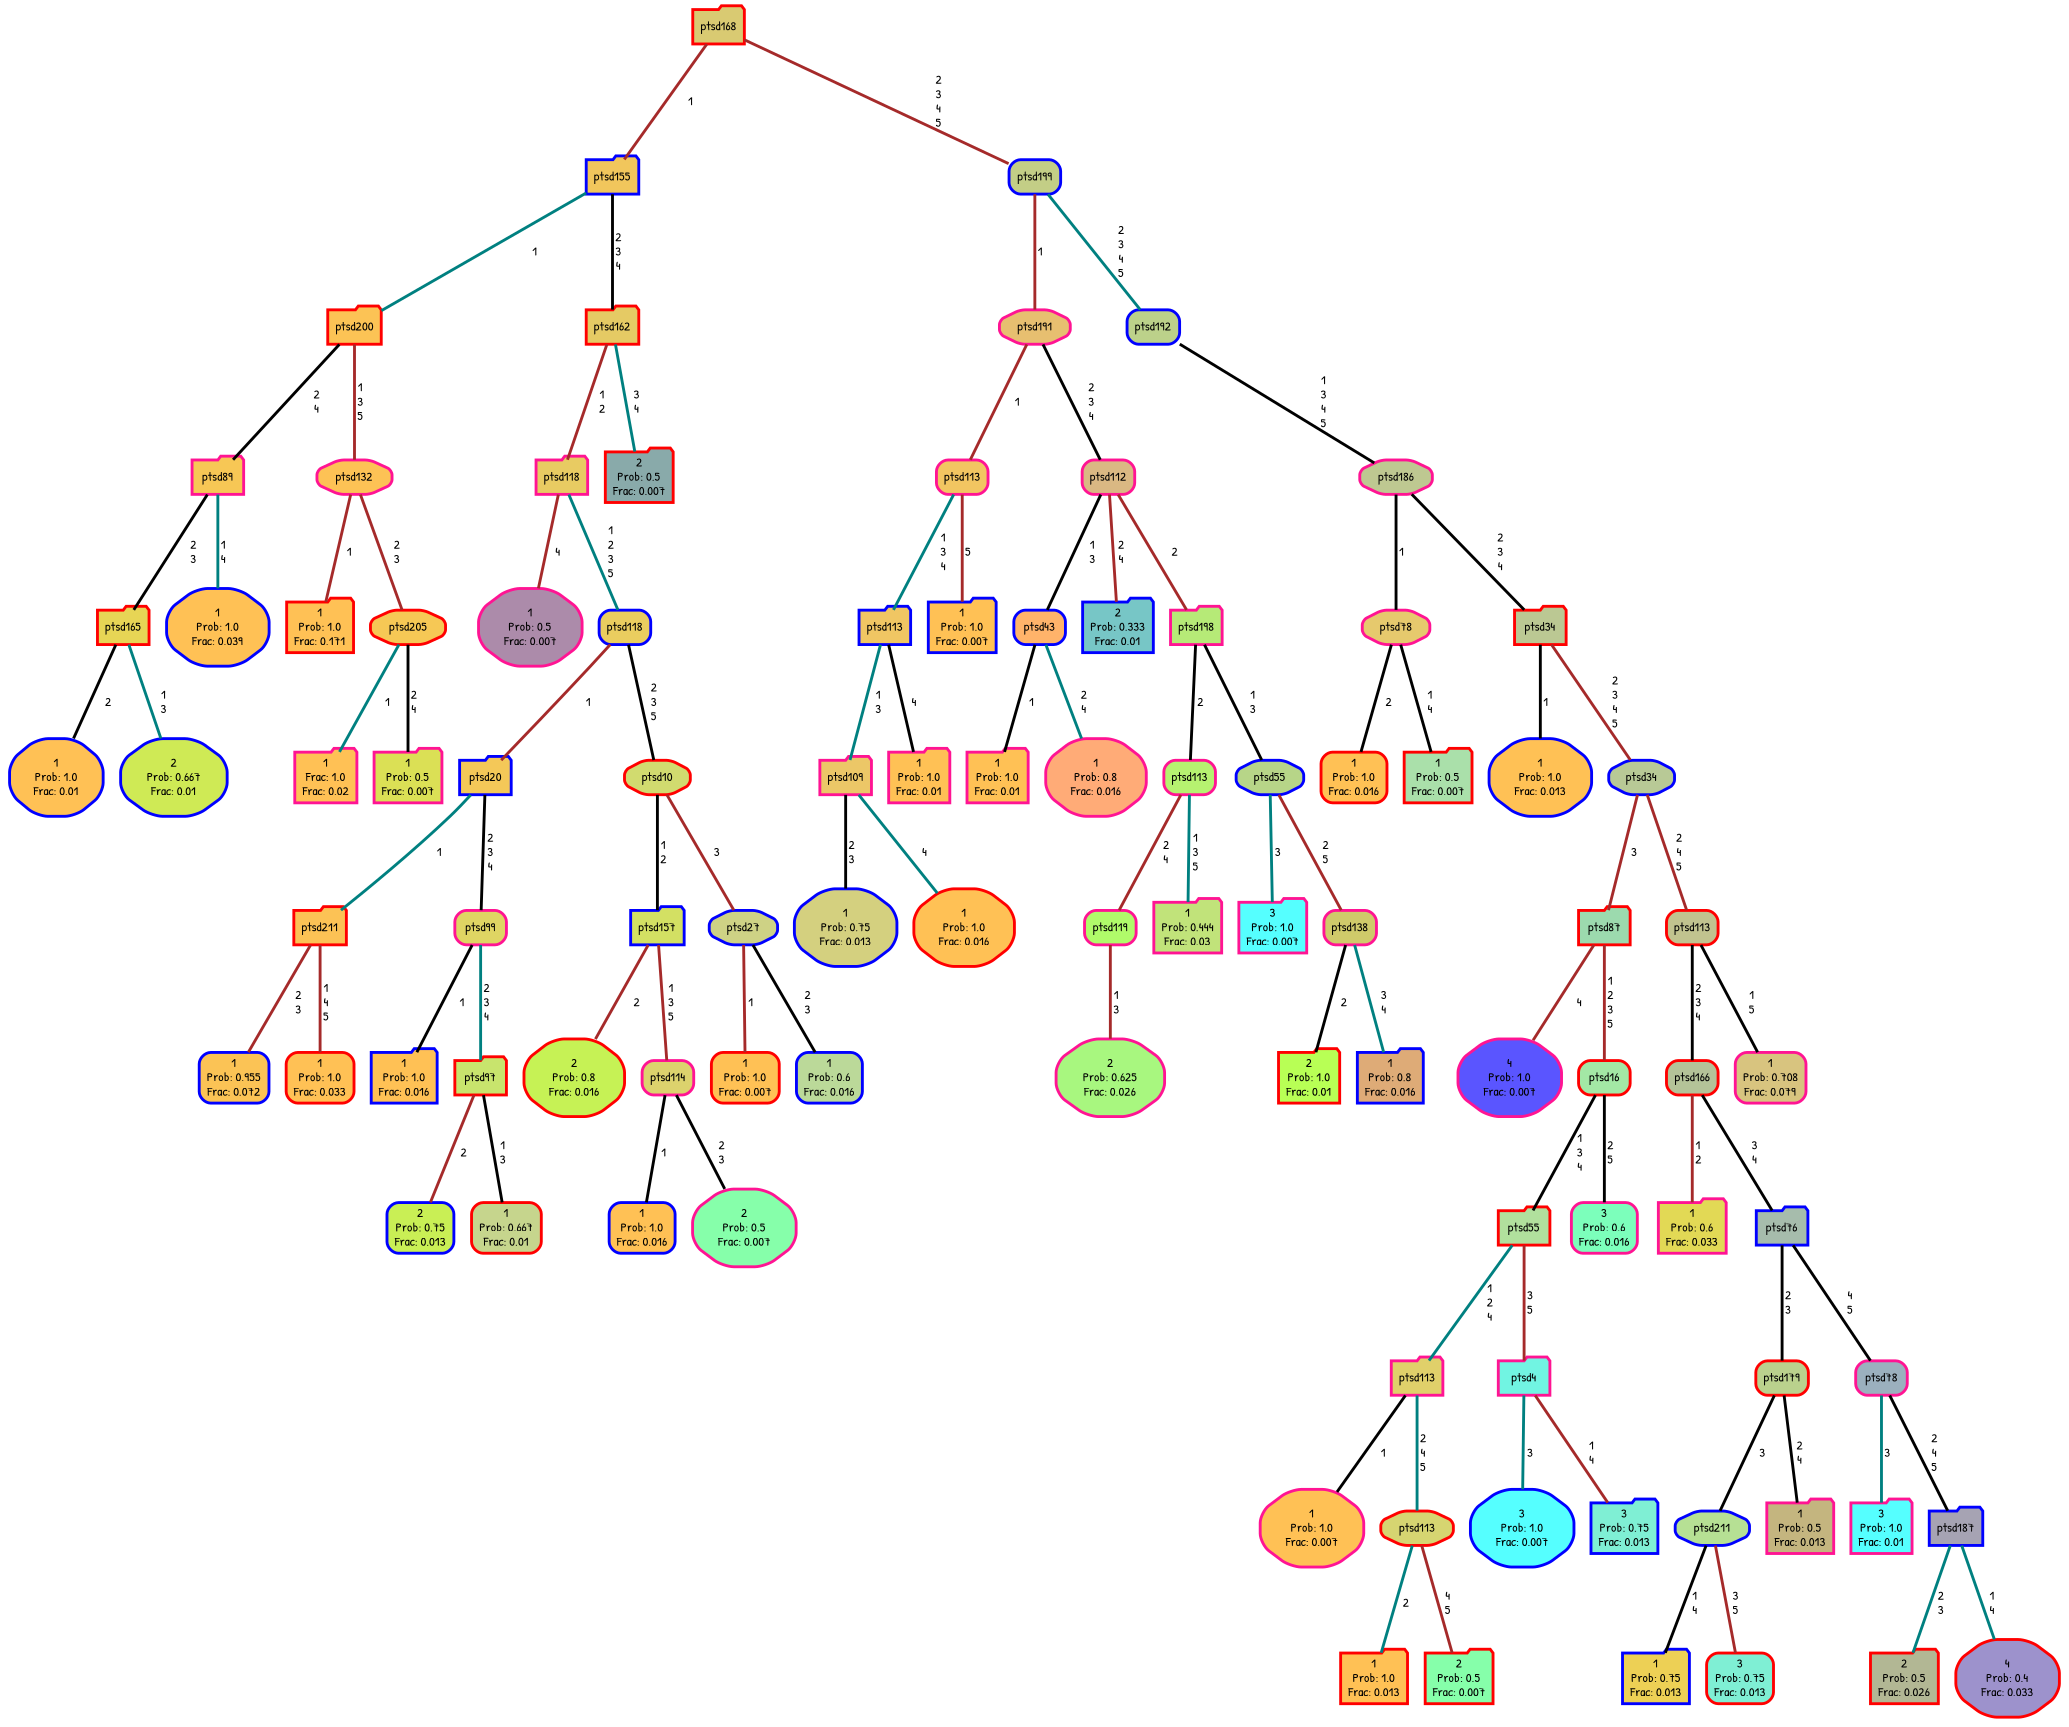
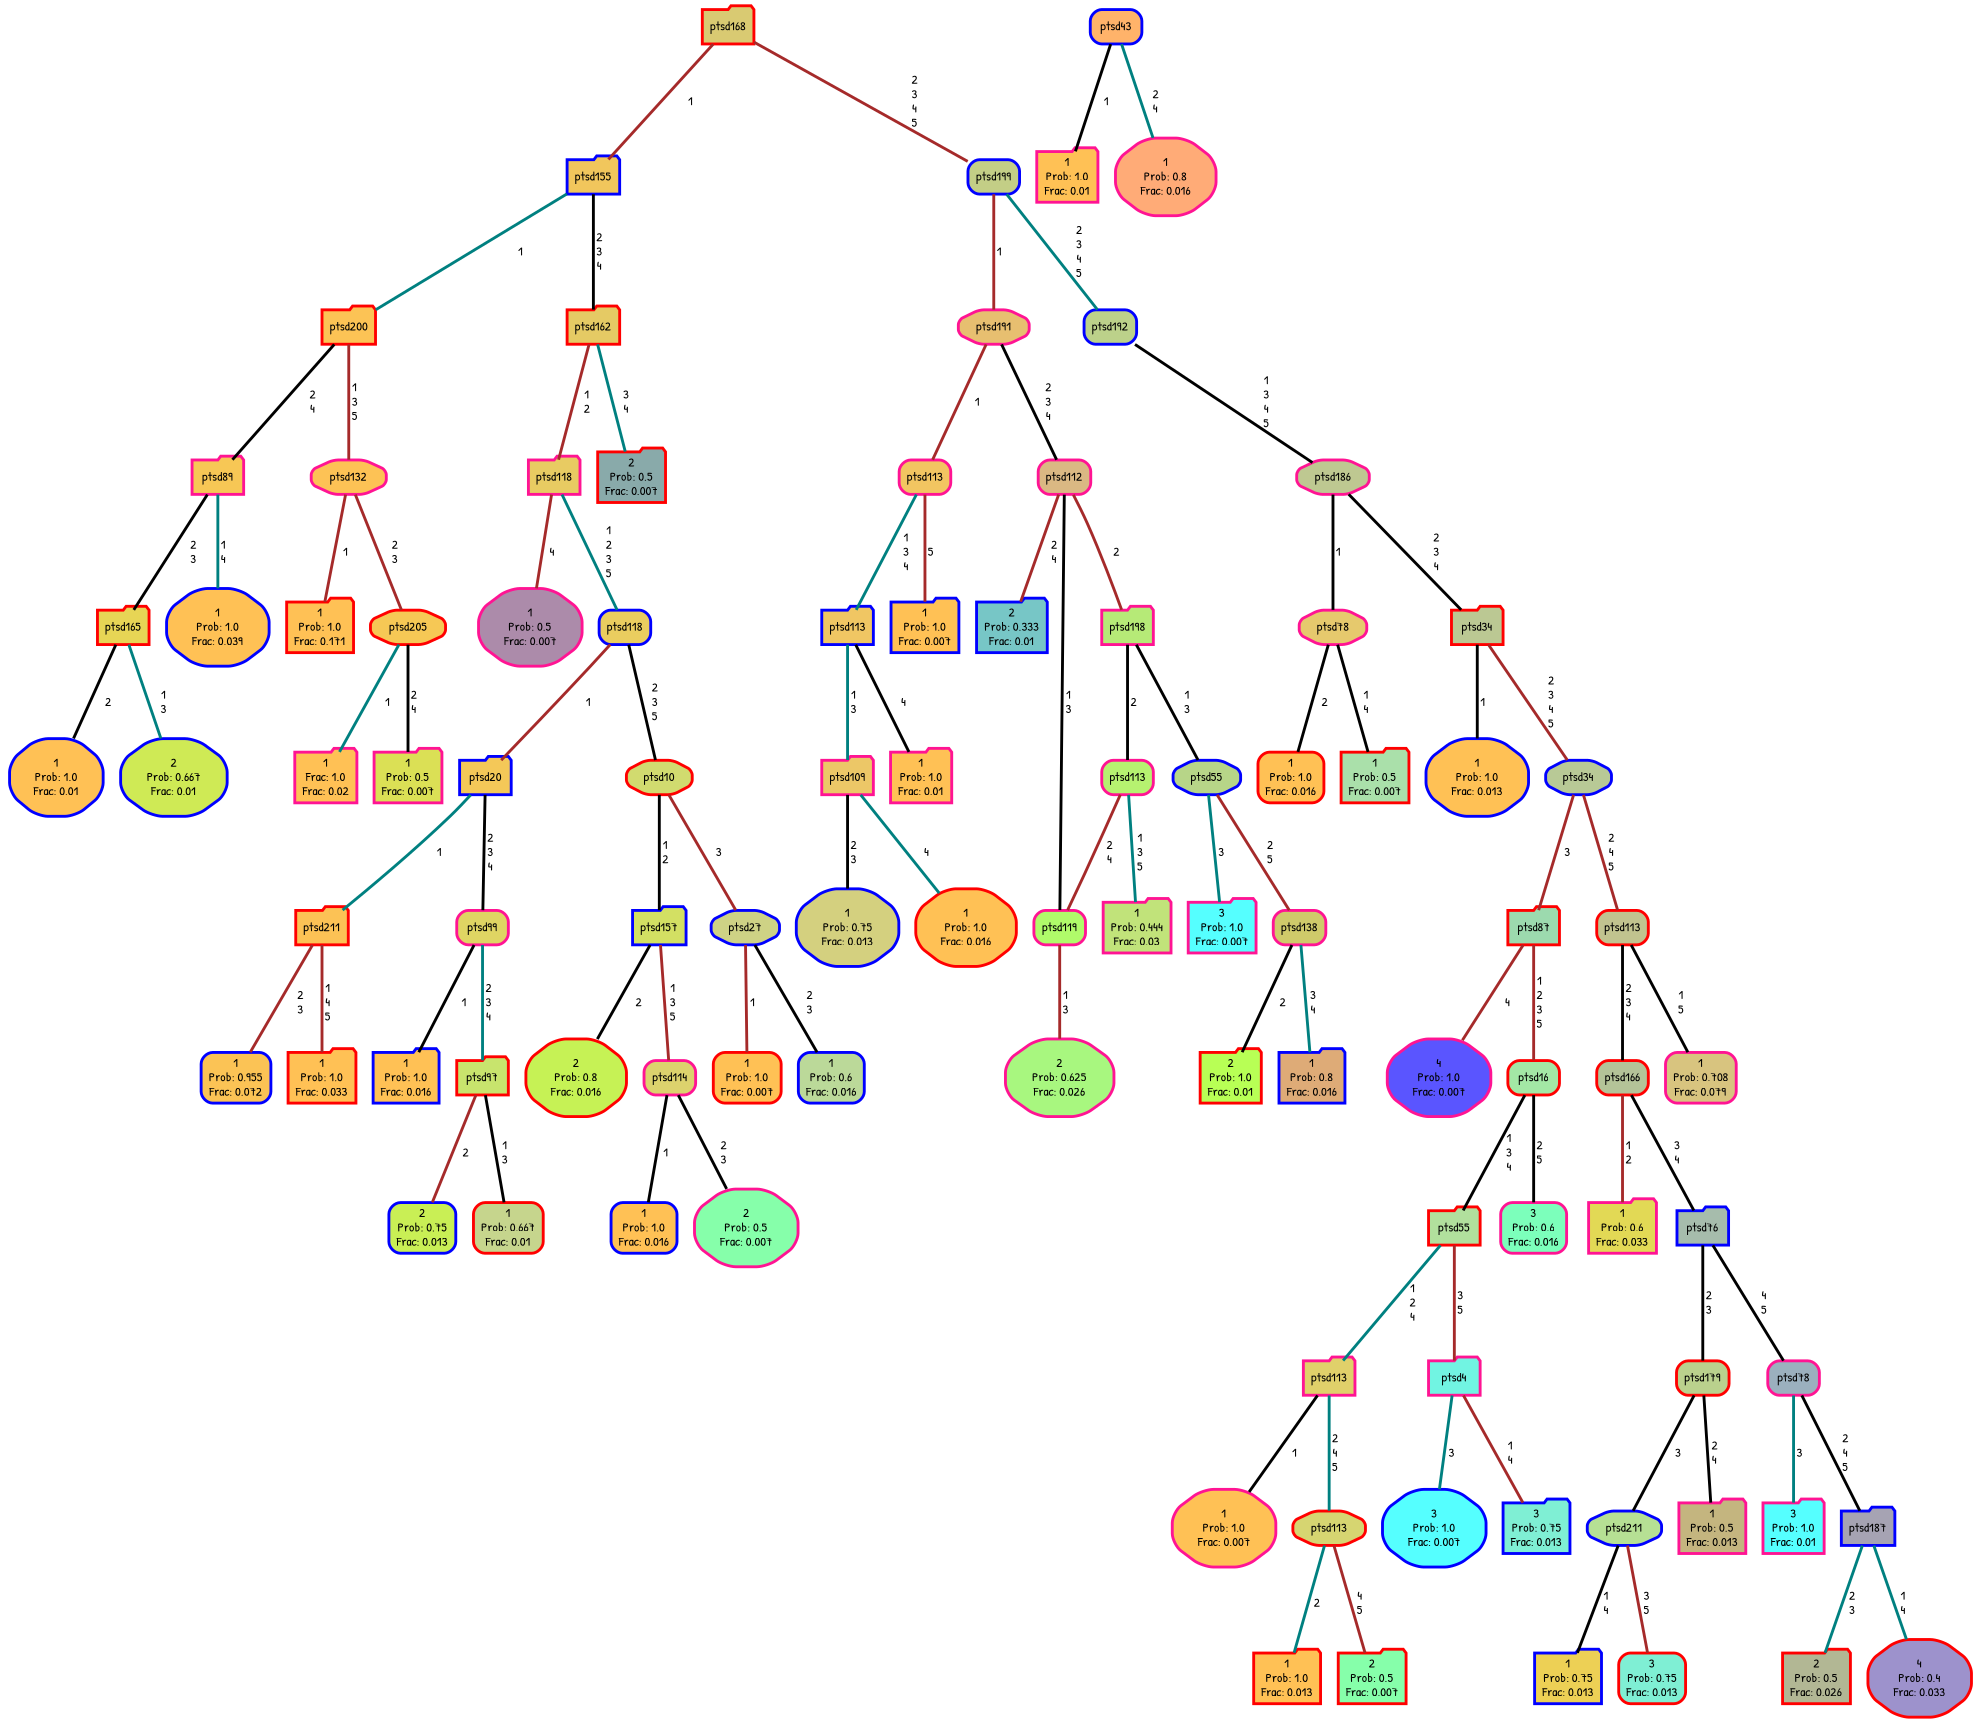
edge "ptsd112" -- "ptsd43": now "ptsd112" -- "ptsd119"
edge "ptsd157" -- "2 Prob: 0.8 Frac: 0.016": color brown -> black
node "1 Prob: 1.0 Frac: 0.033": shape box -> folder
